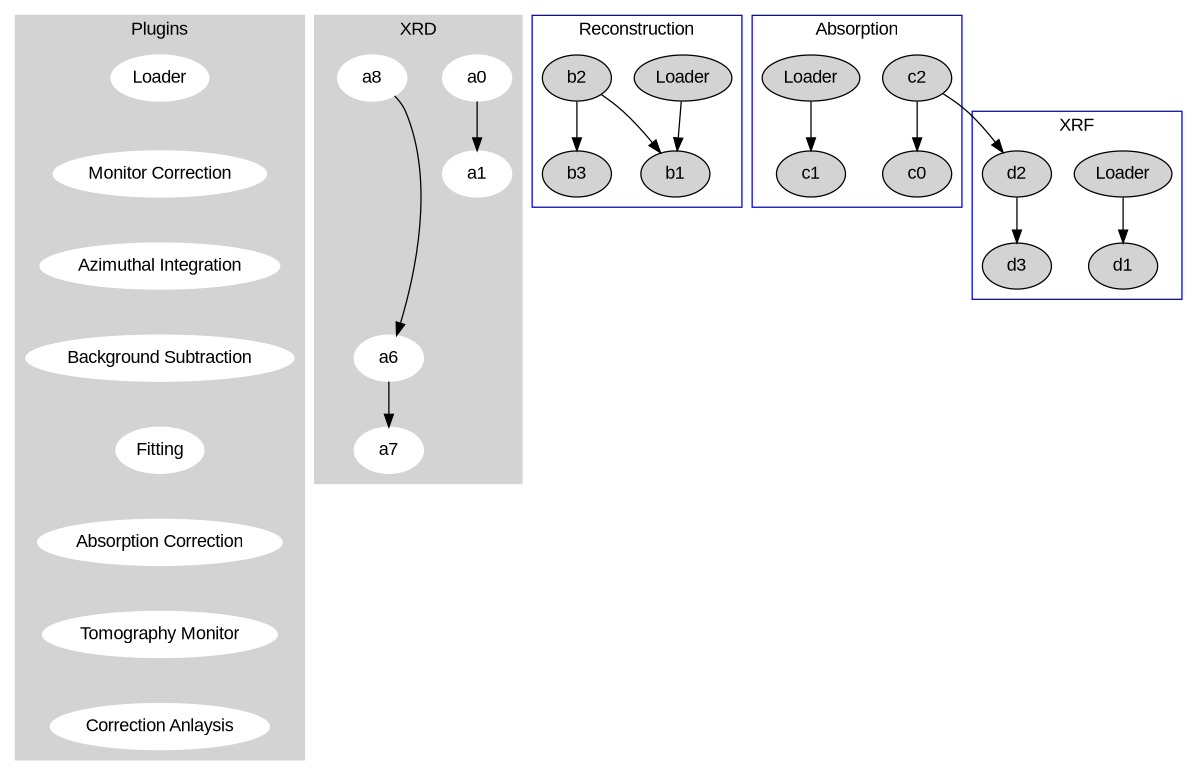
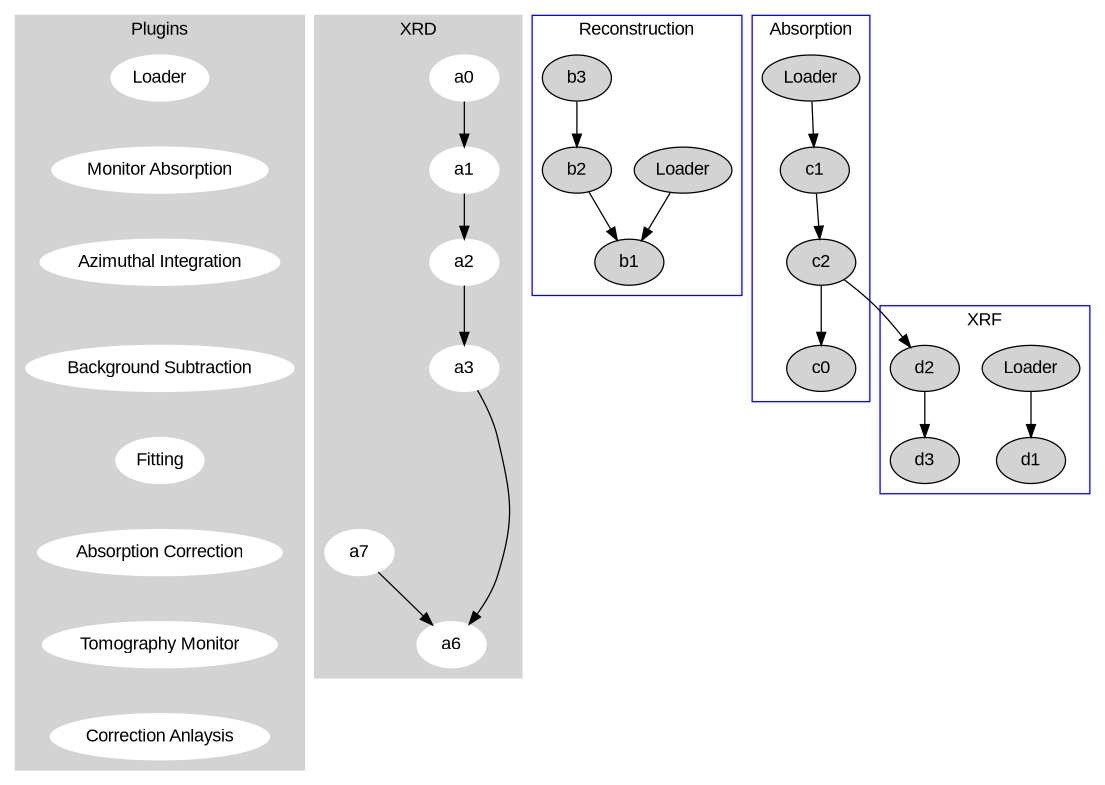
node "a8": label "a8" -> "a3"
edge "b2" -> "b3": reversed
node "Monitor Correction": label "Monitor Correction" -> "Monitor Absorption"
edge "c1" -> "c2": added
node "a2": added
edge "a6" -> "a7": reversed
